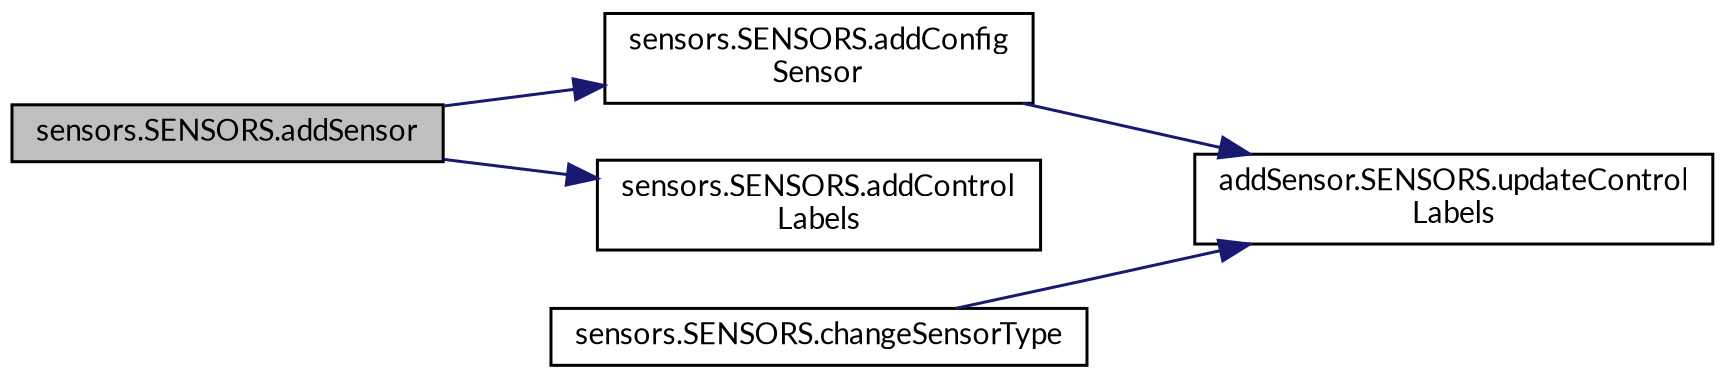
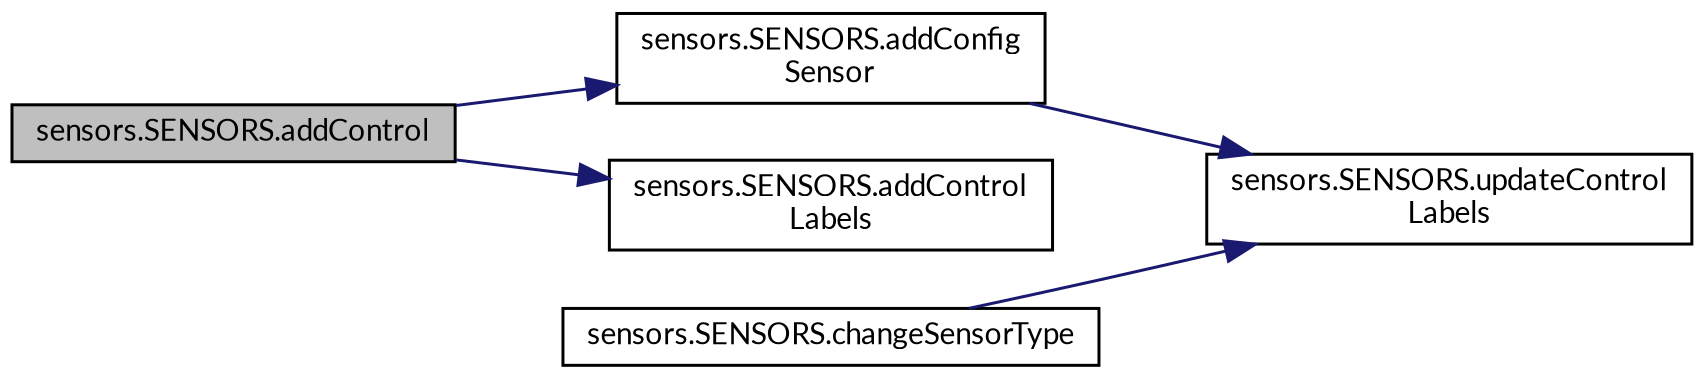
node "sensors.SENSORS.addSensor": label "sensors.SENSORS.addSensor" -> "sensors.SENSORS.addControl"
node "addSensor.SENSORS.updateControl Labels": label "addSensor.SENSORS.updateControl Labels" -> "sensors.SENSORS.updateControl Labels"
